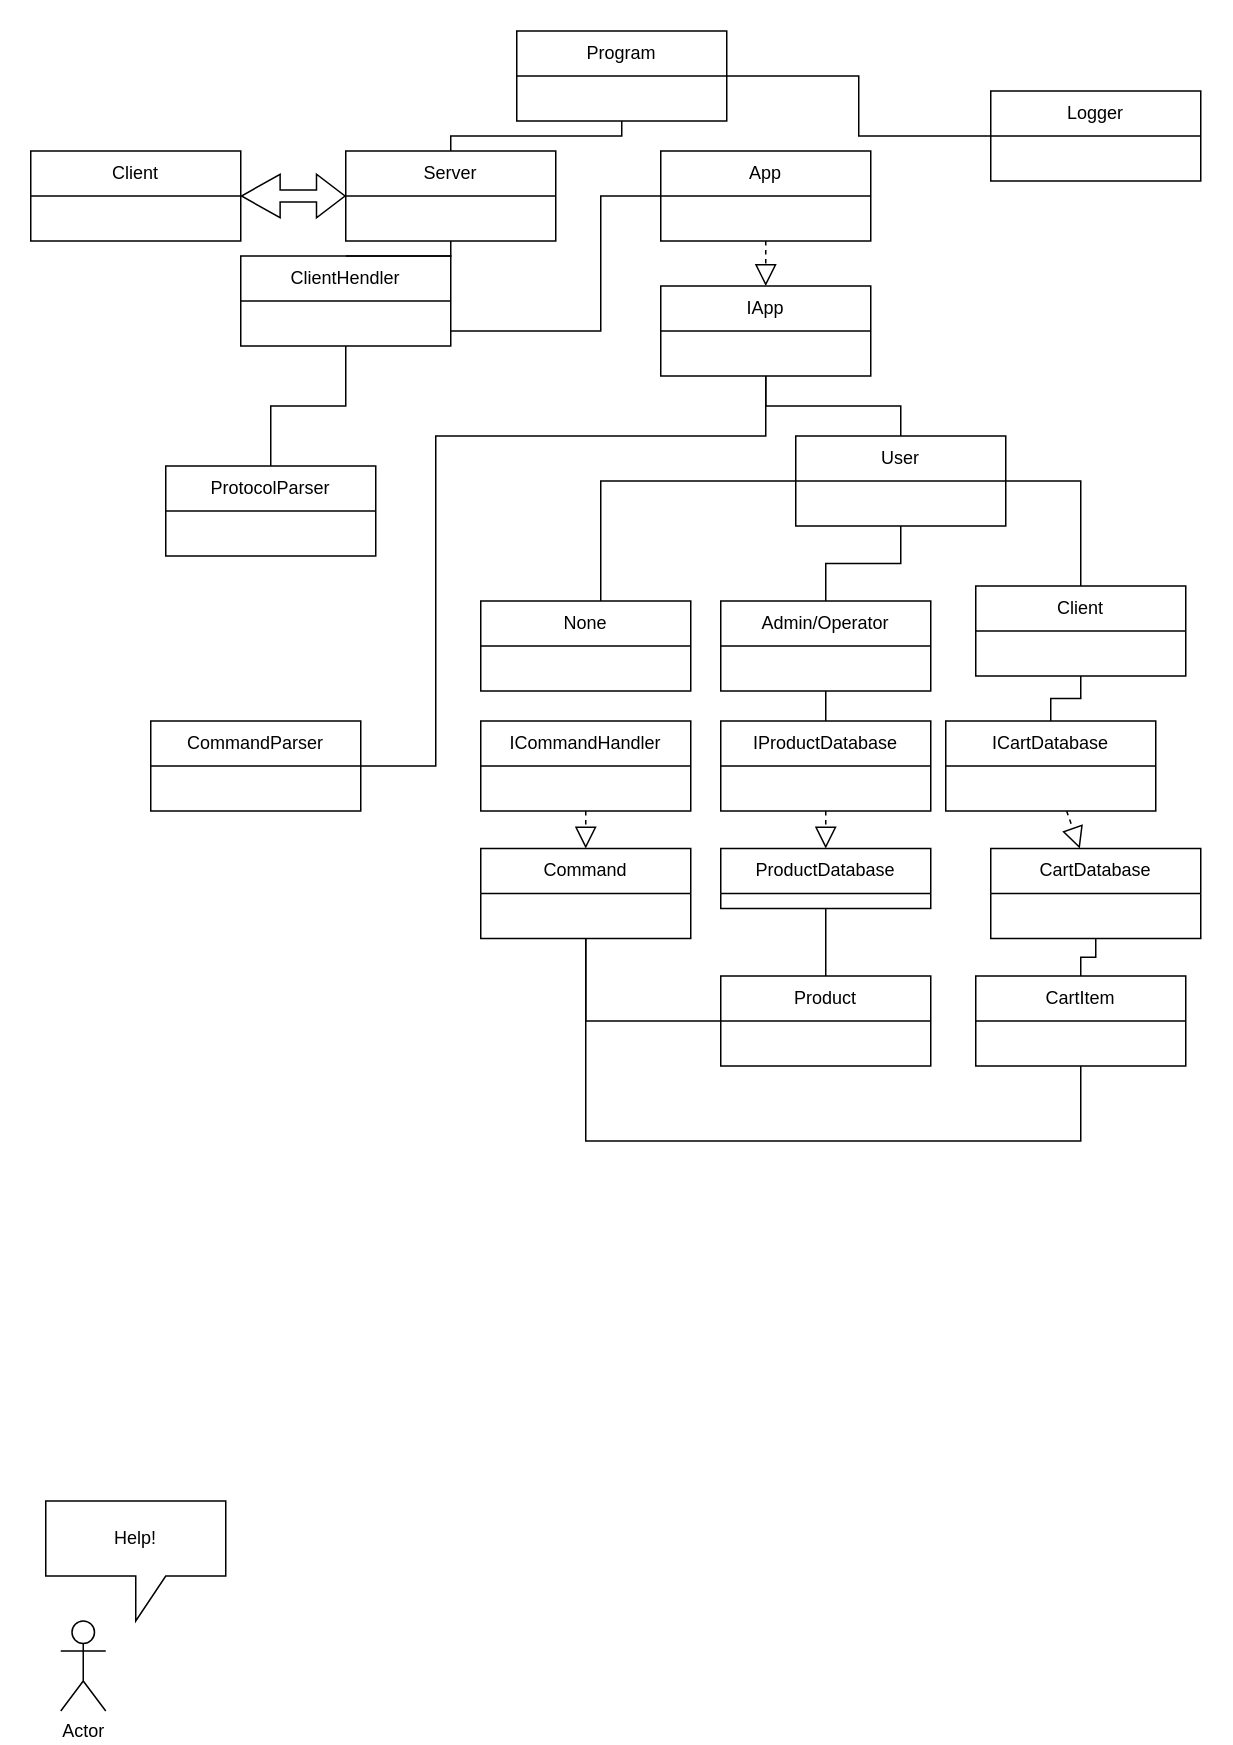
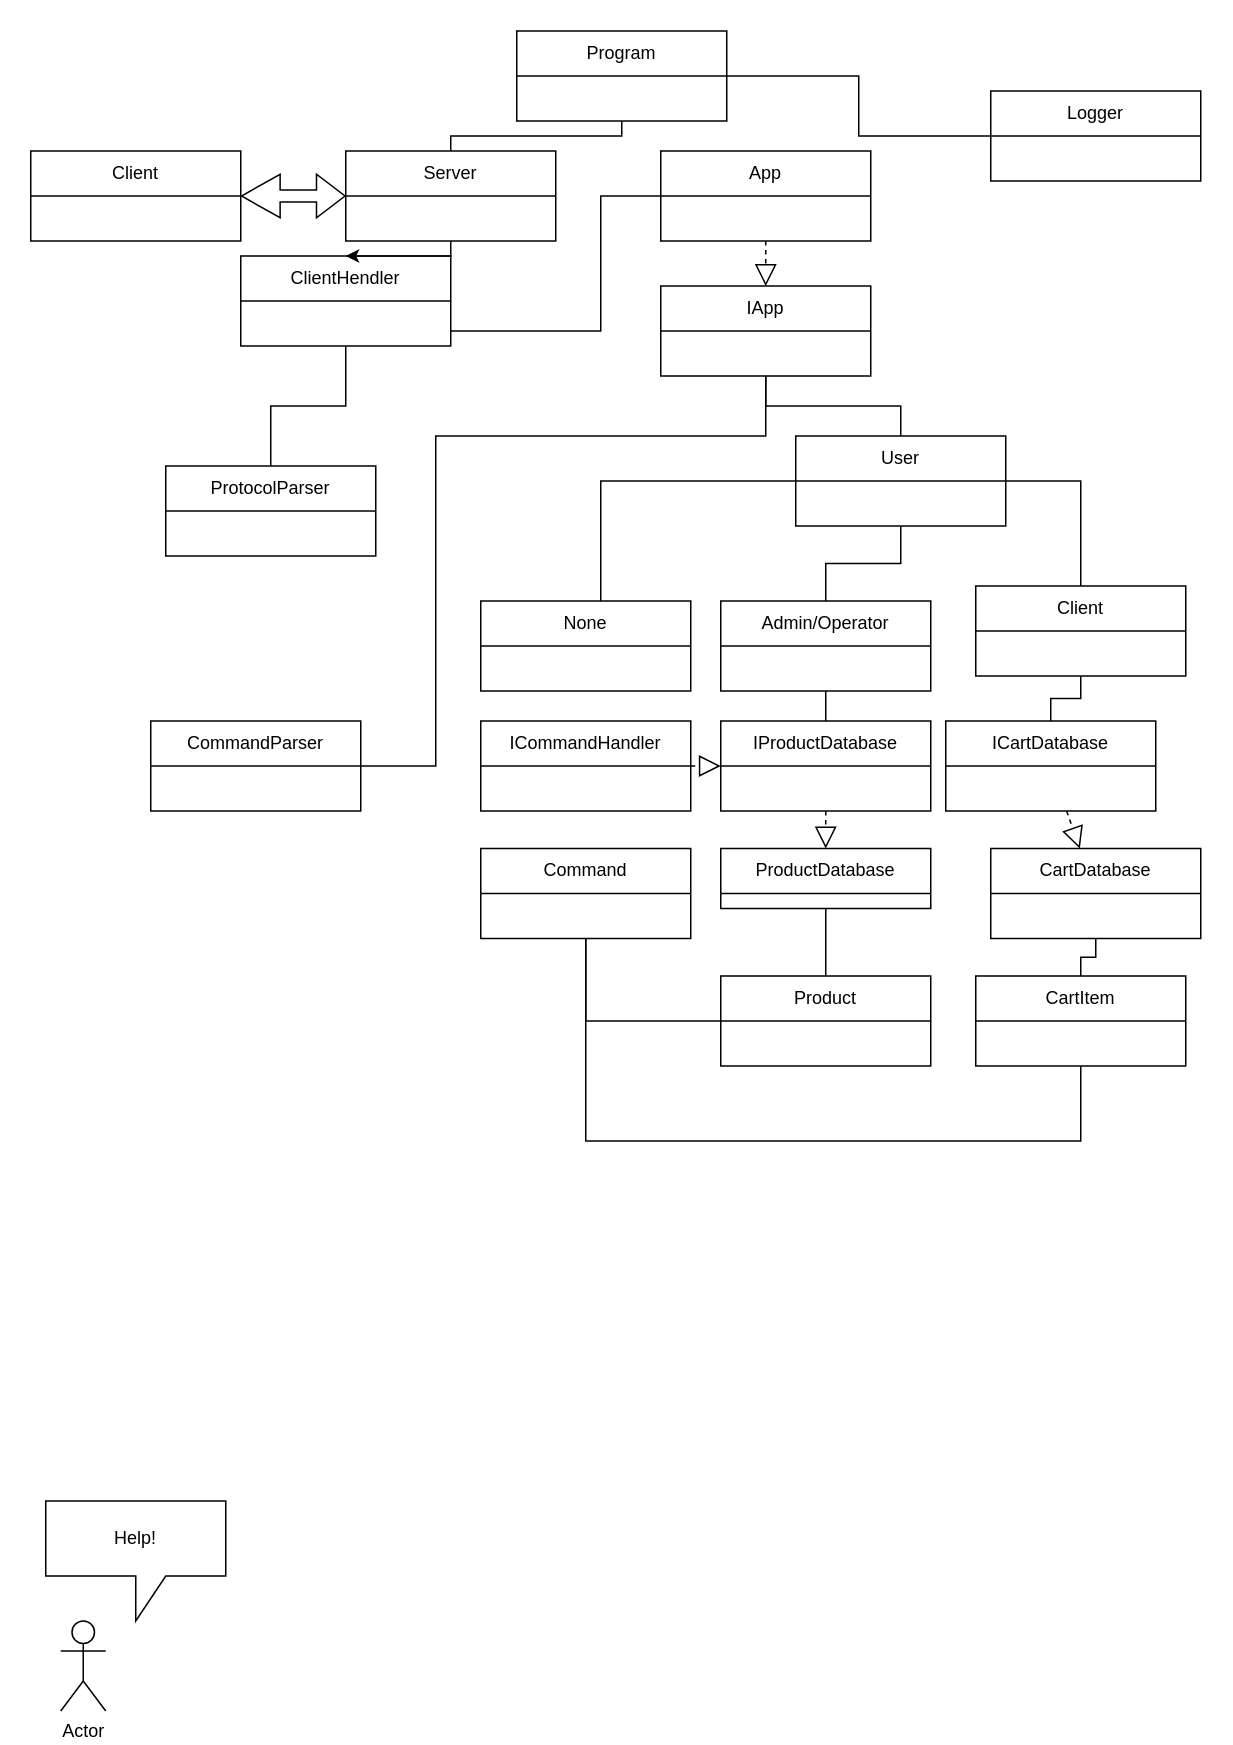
edge "Server" -- "ClientHendler": arrowhead none -> classic
edge "ICommandHandler" -> "Command": now "ICommandHandler" -> "IProductDatabase"
